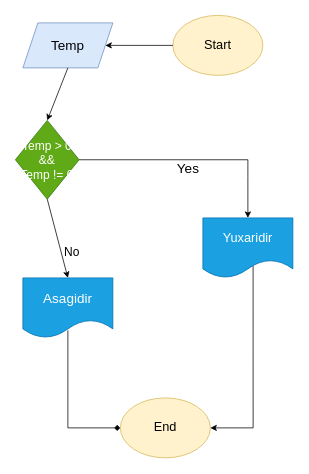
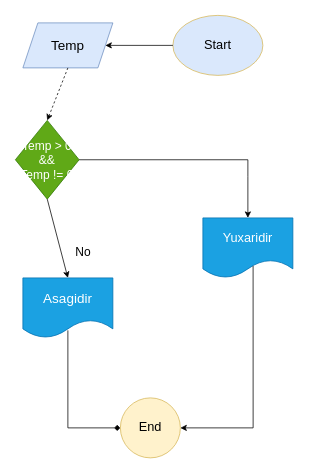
node "Start": fillcolor #fff2cc -> #dae8fc
edge "Temp" -> "Temp > 0 && Temp != 0": style solid -> dashed
node "Yes": removed
node "No": moved (72, 252) -> (83, 252)
node "End": size 90x60 -> 60x60
